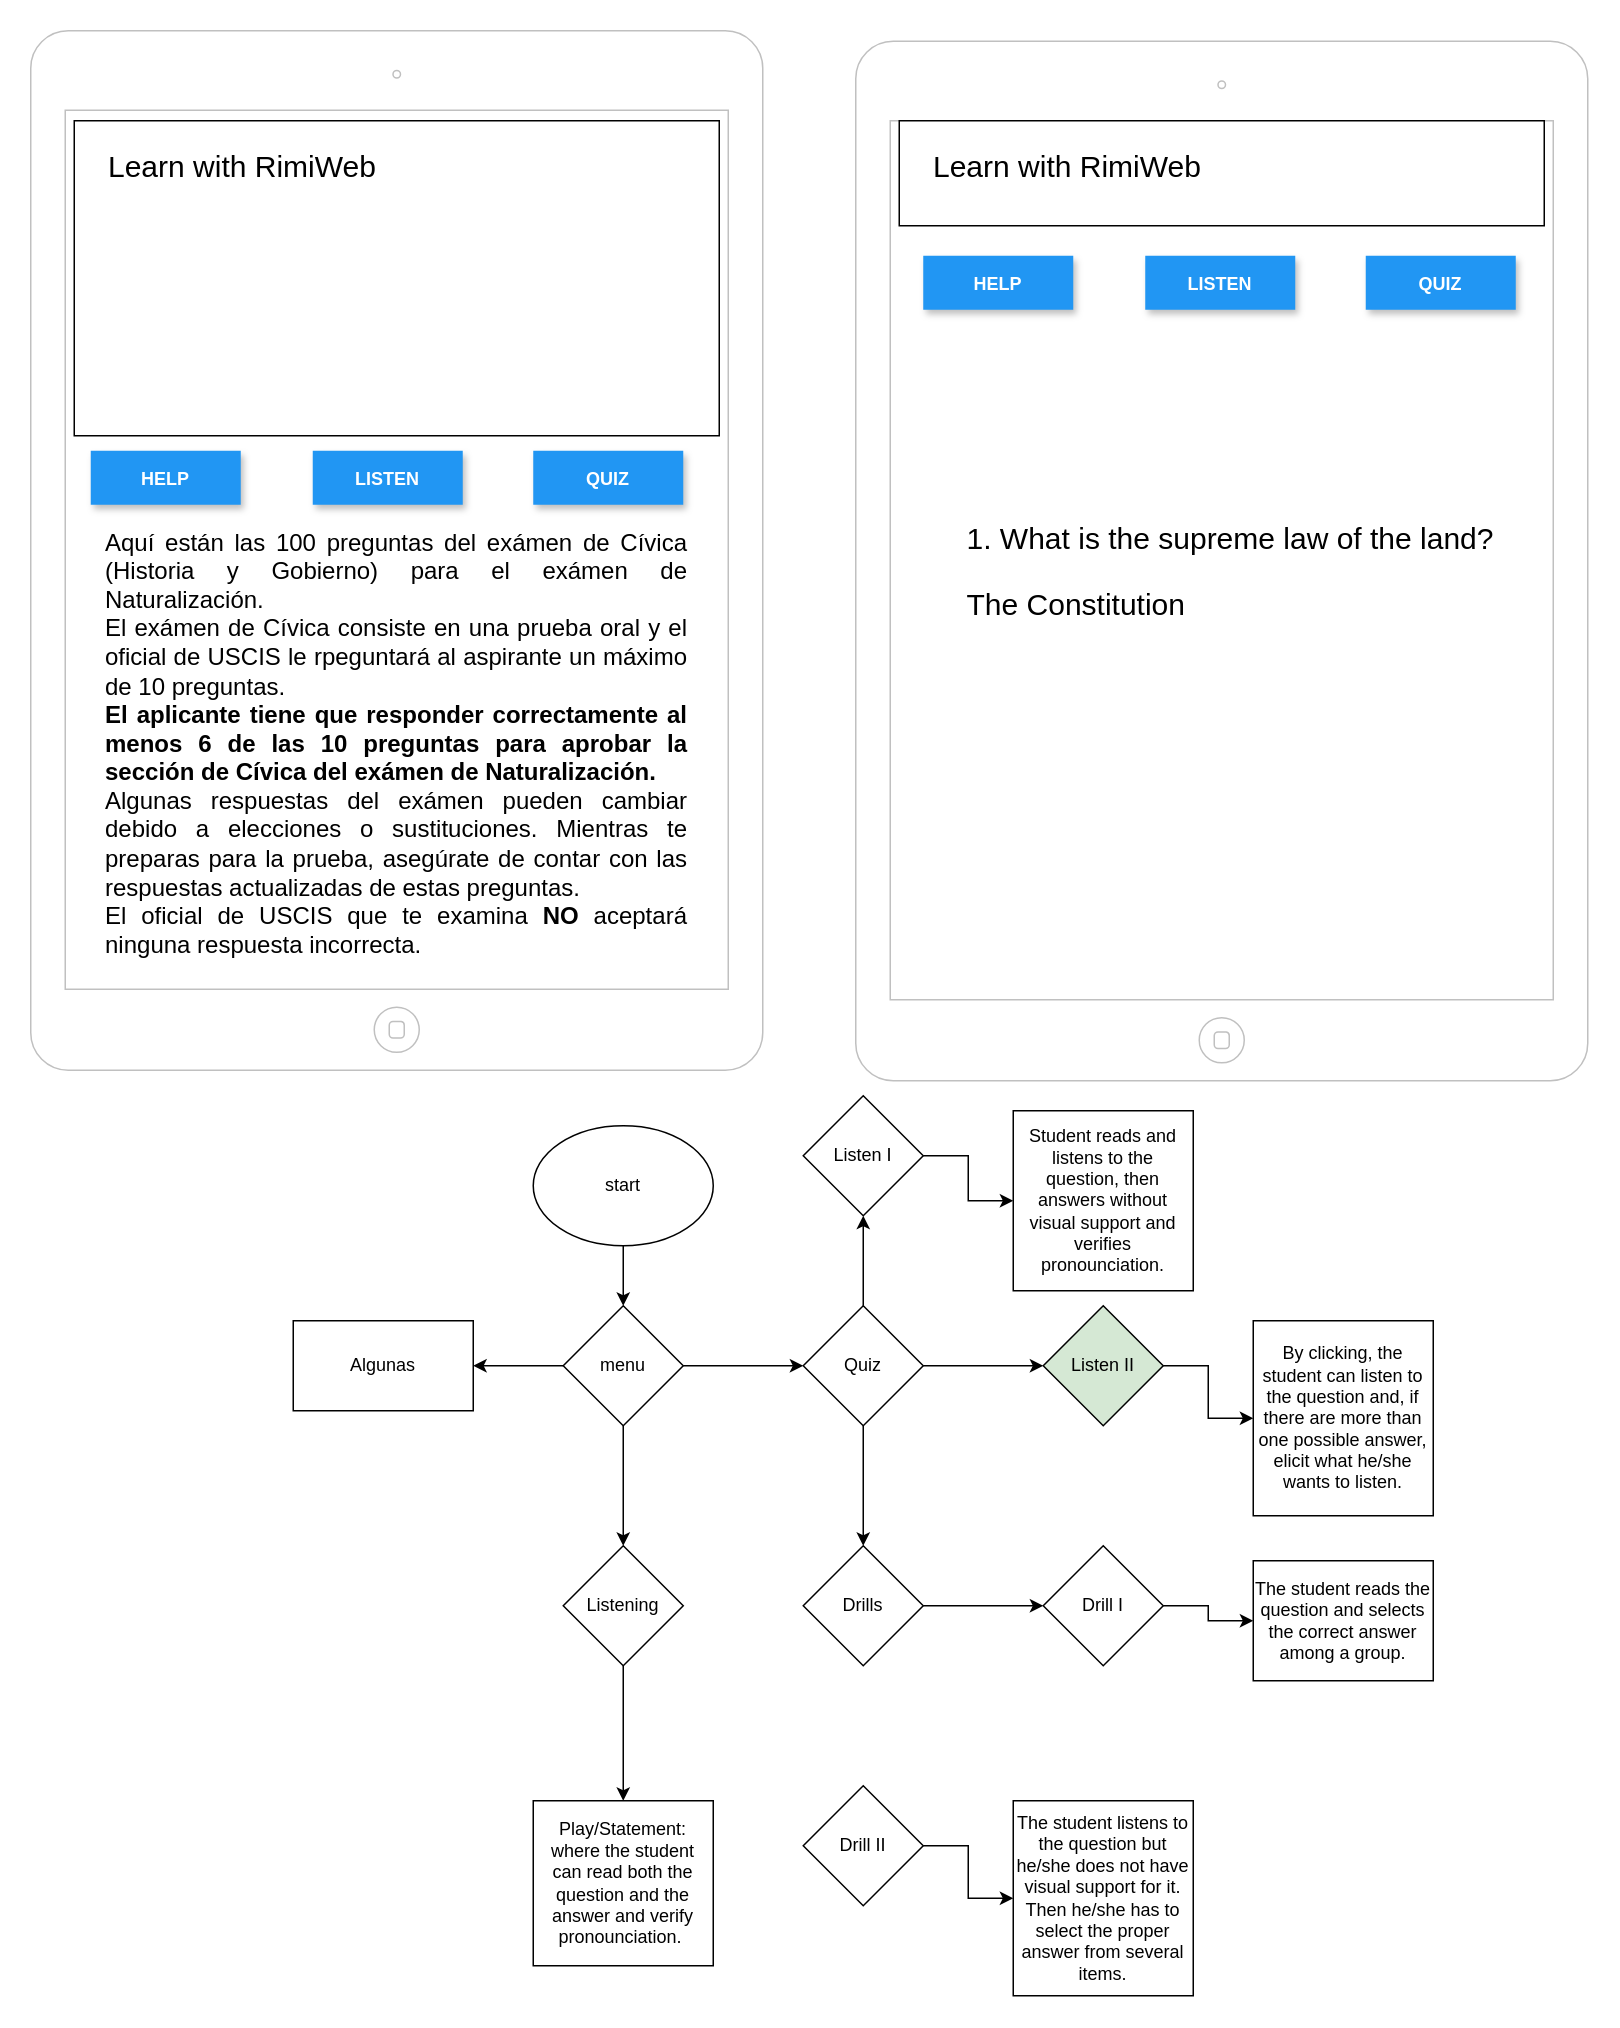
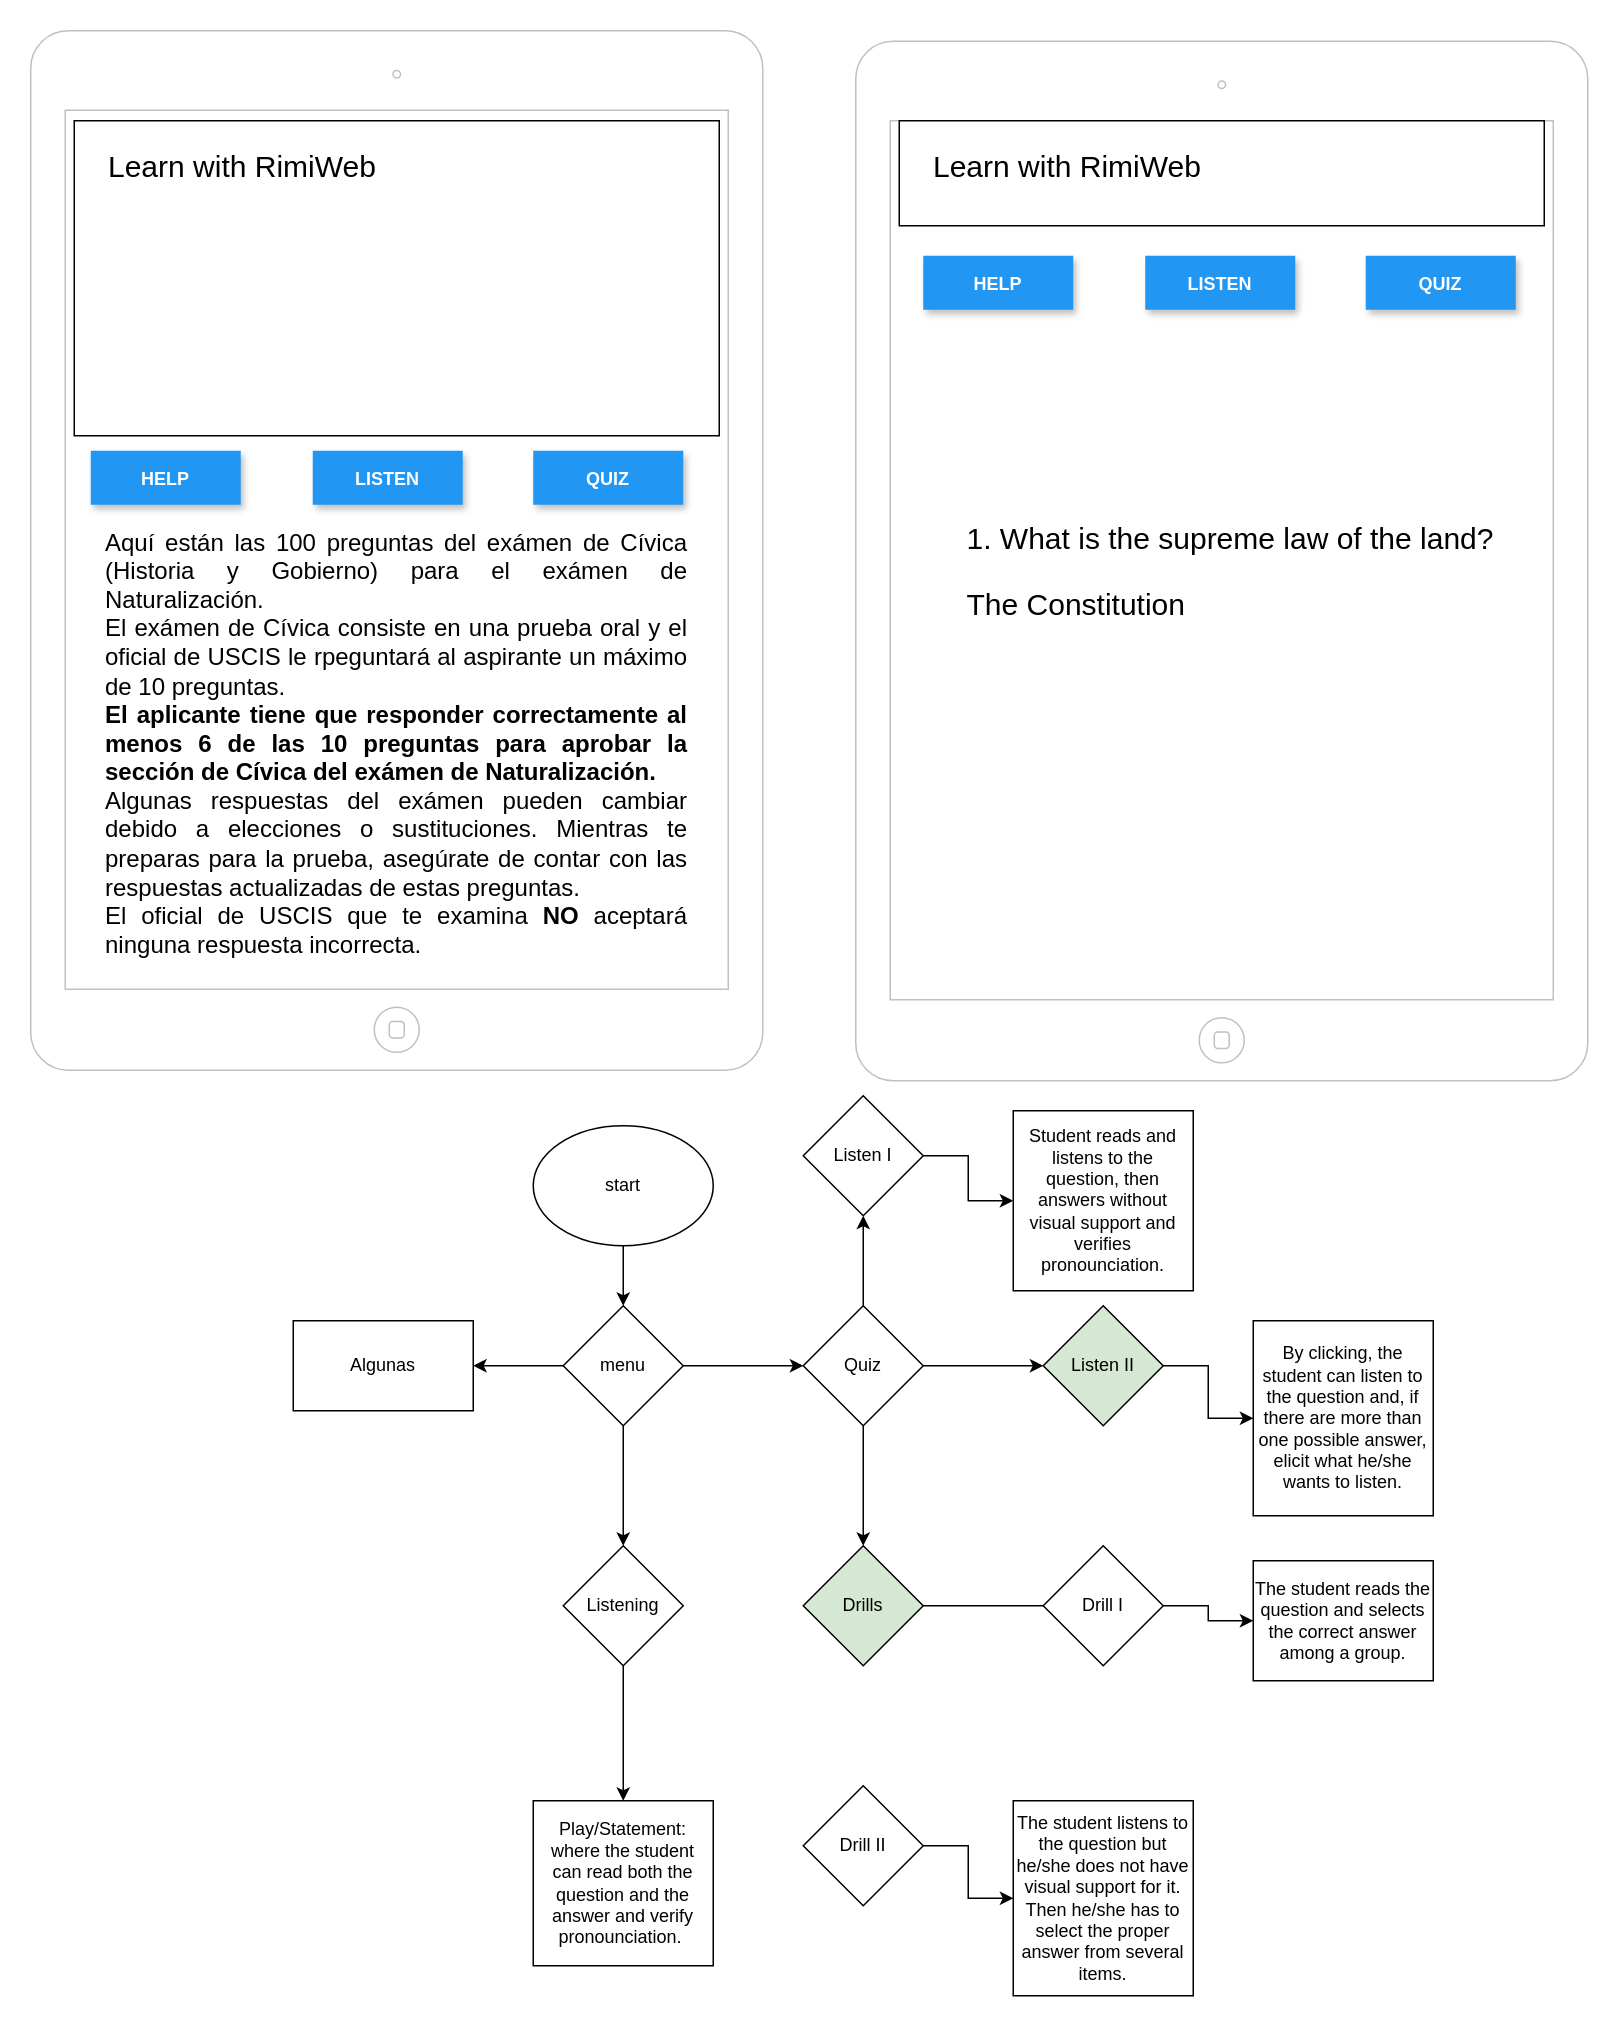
node "Drills": fillcolor #ffffff -> #d5e8d4
edge "Drills" -> "Drill I": arrowhead classic -> none
